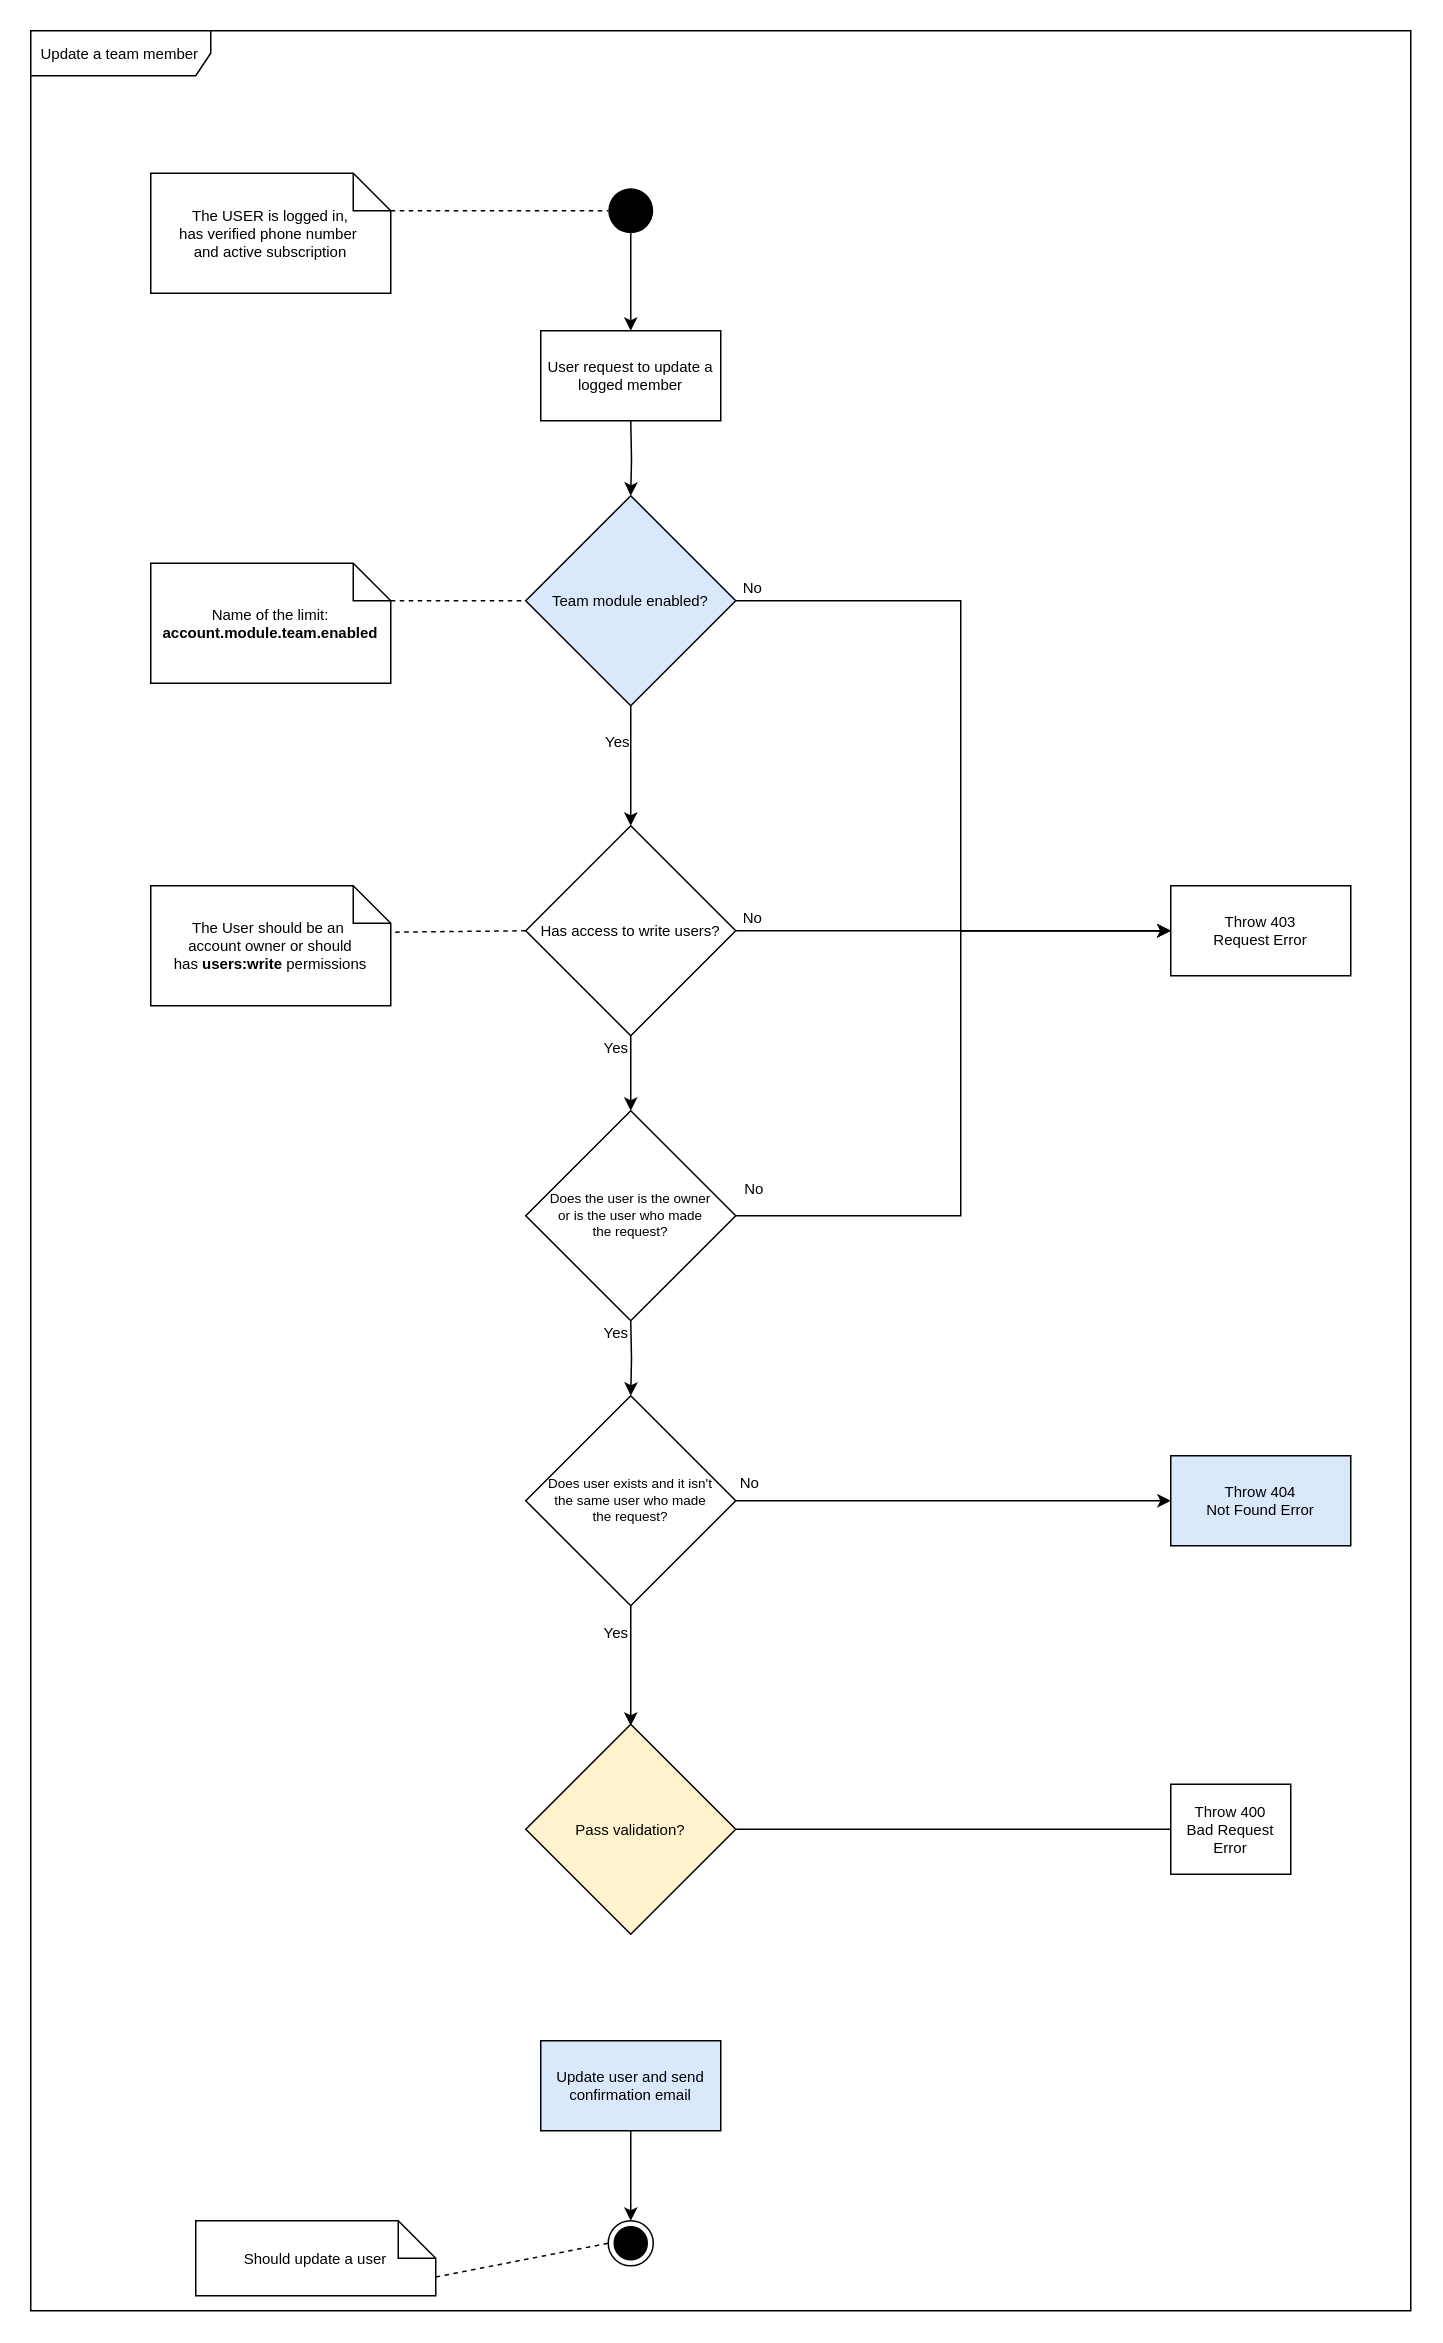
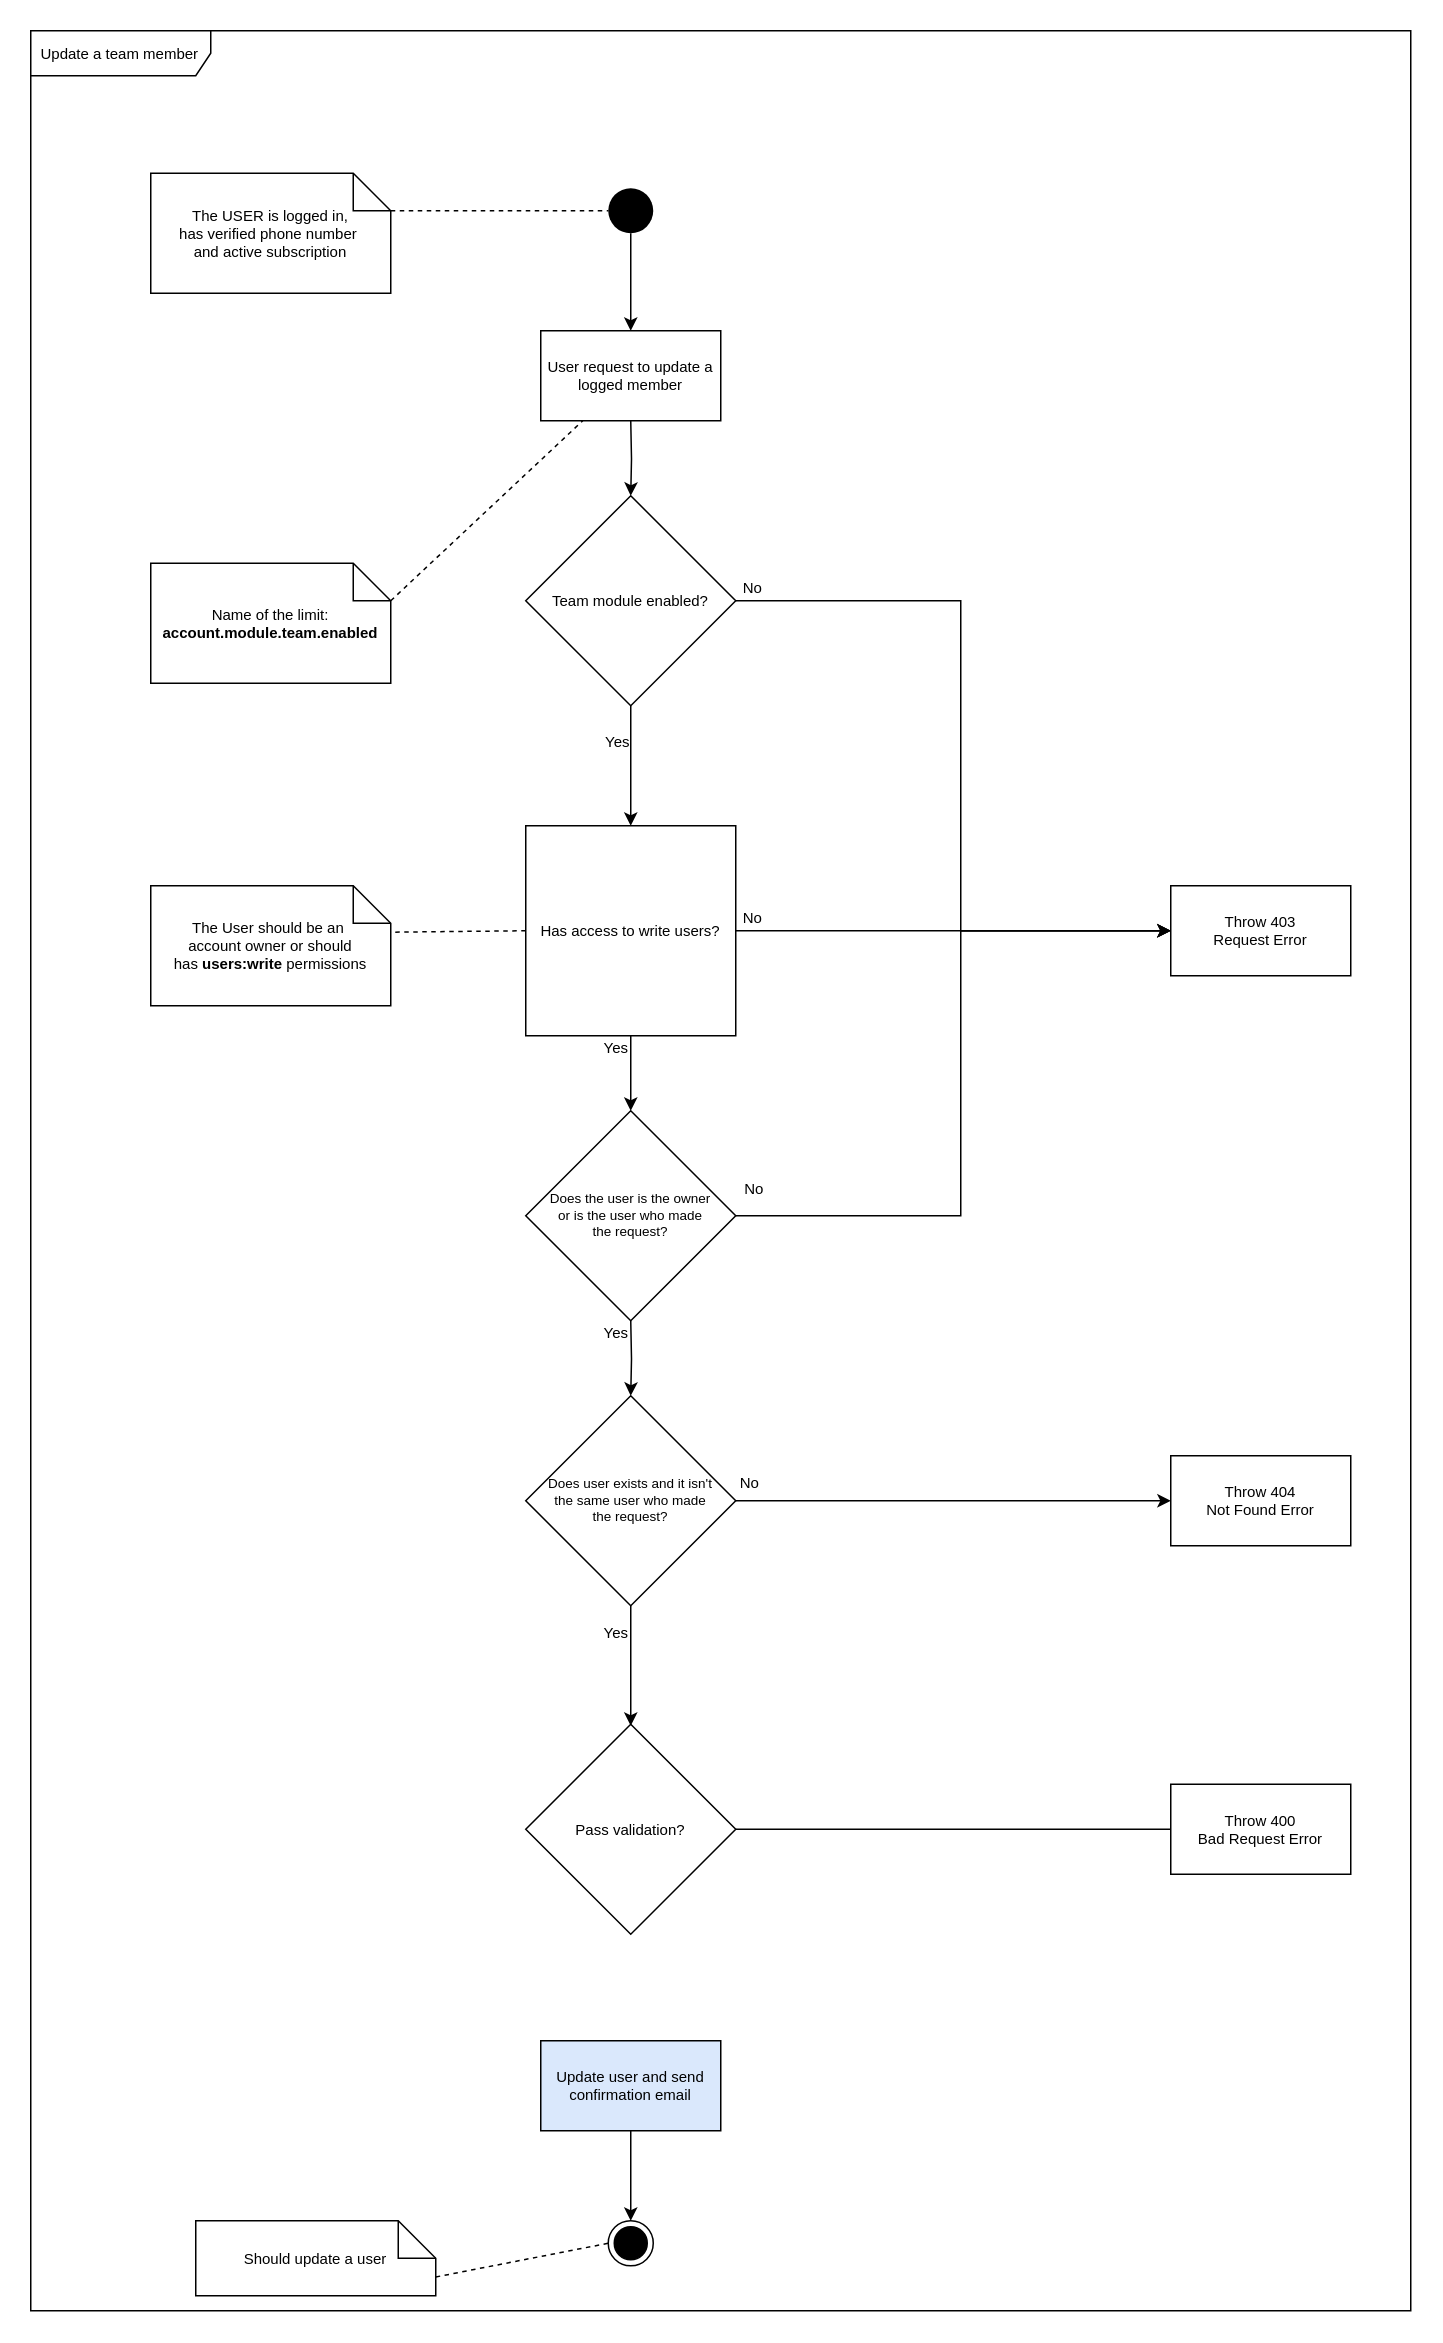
edge "Team module enabled?" -- "Name of the limit: account.module.team.enabled": now "User request to update a logged member" -- "Name of the limit: account.module.team.enabled"
node "Team module enabled?": fillcolor #dae8fc -> #ffffff
node "Has access to write users?": shape diamond -> rectangle
node "Throw 404Not Found Error": fillcolor #dae8fc -> #ffffff
node "Pass validation?": fillcolor #fff2cc -> #ffffff
node "Throw 400 Bad Request Error": size 120x90 -> 180x90
